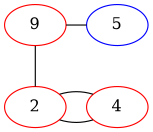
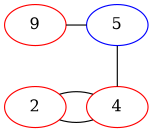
edge "9" -- "2": removed
edge "5" -- "4": added
